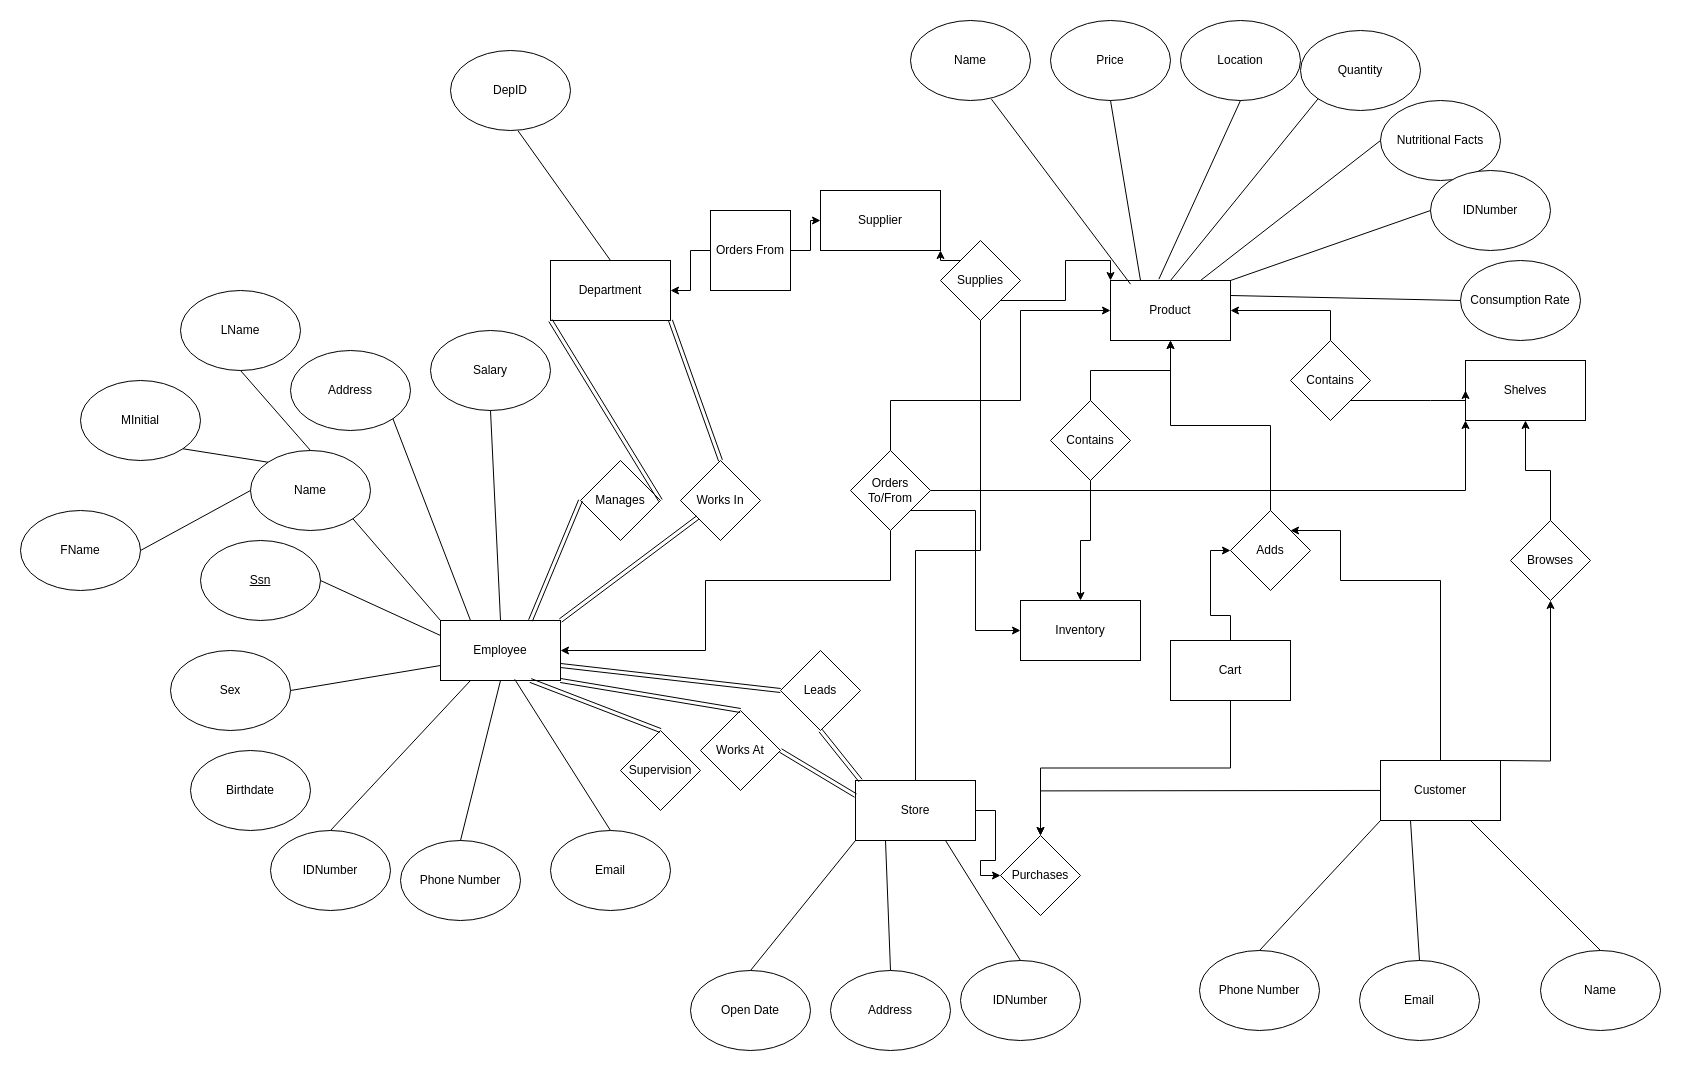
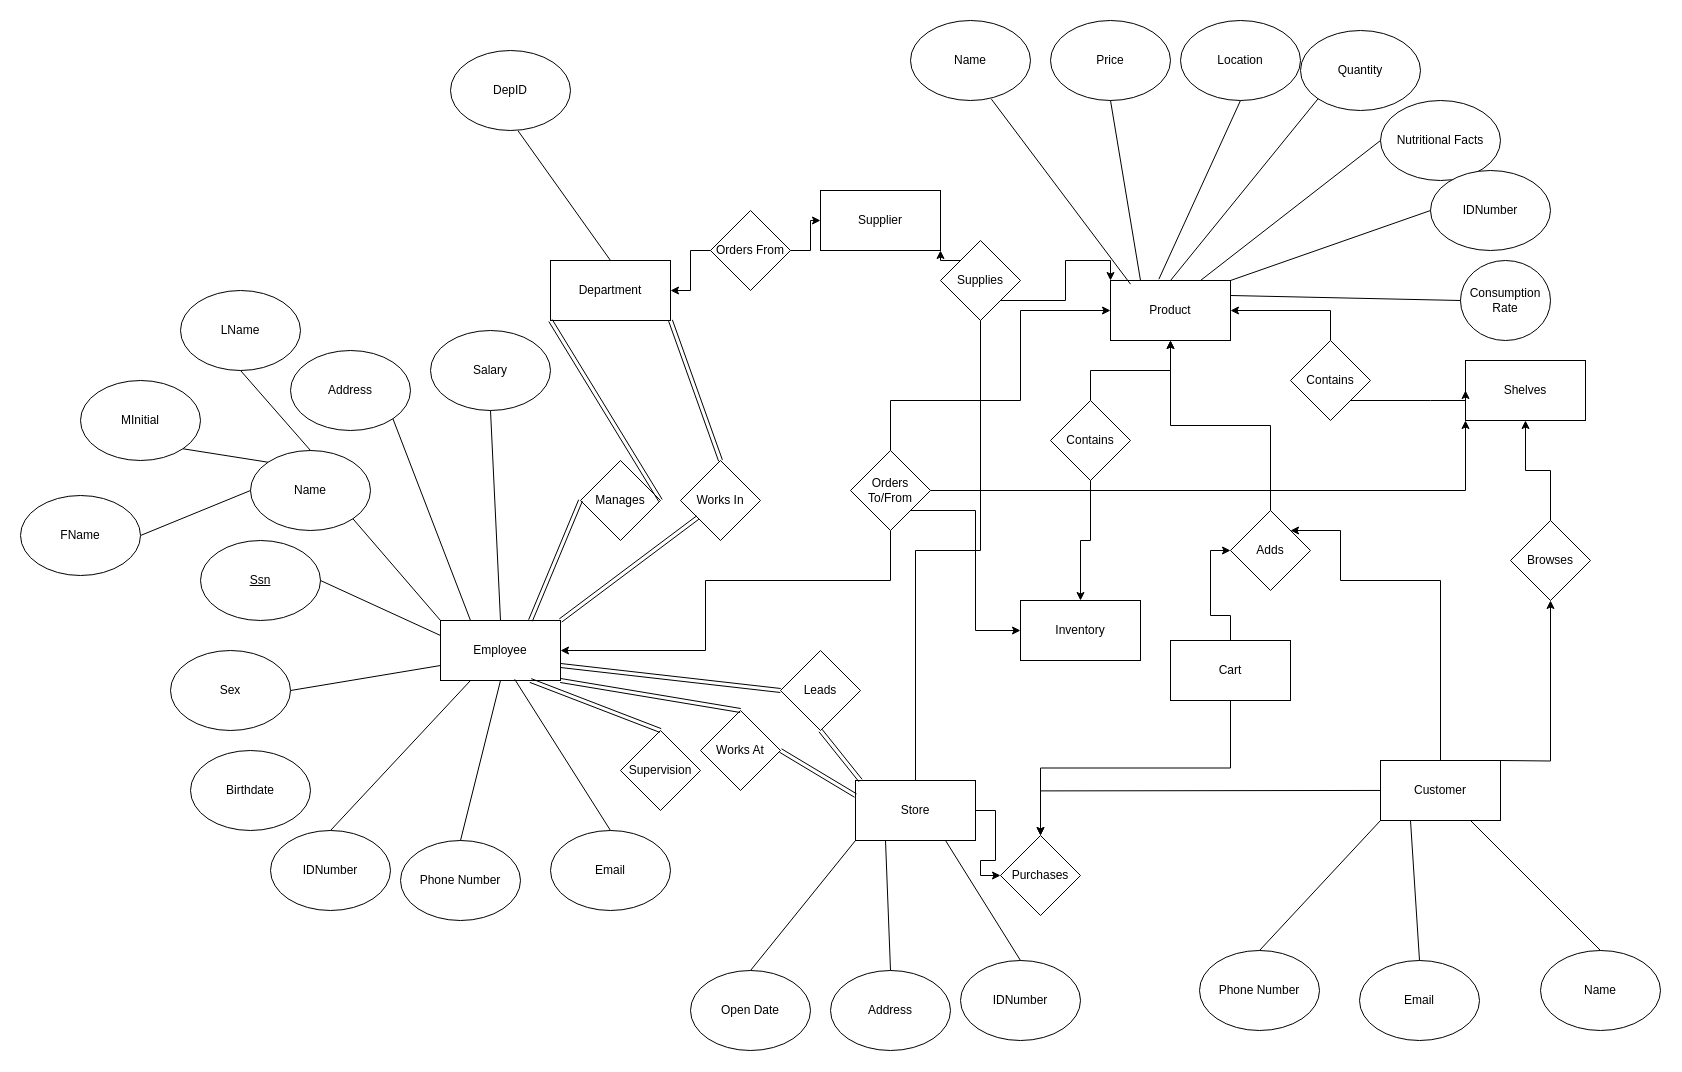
node "Orders From": shape rectangle -> diamond
node "Consumption Rate": size 120x80 -> 90x80
node "FName": moved (81, 551) -> (81, 536)
